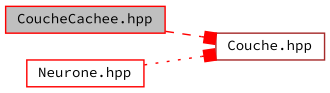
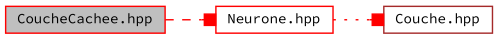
edge "CoucheCachee.hpp" -> "Couche.hpp": now "CoucheCachee.hpp" -> "Neurone.hpp"
